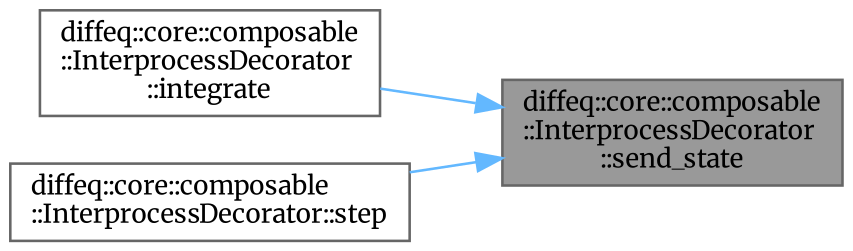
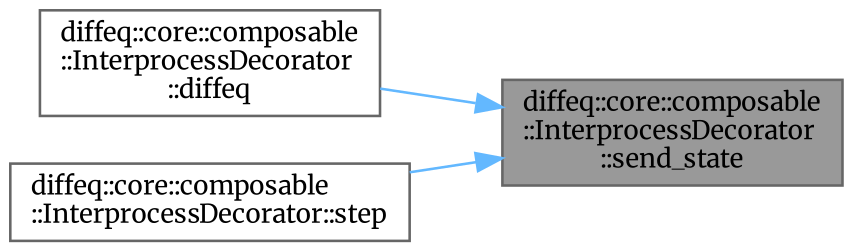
node "diffeq::core::composable ::InterprocessDecorator ::integrate": label "diffeq::core::composable ::InterprocessDecorator ::integrate" -> "diffeq::core::composable ::InterprocessDecorator ::diffeq"
